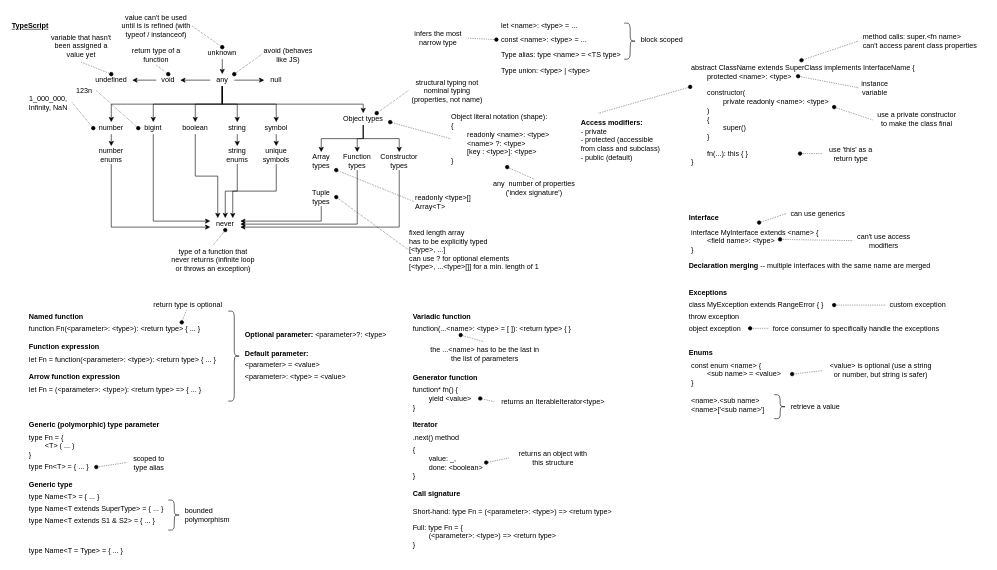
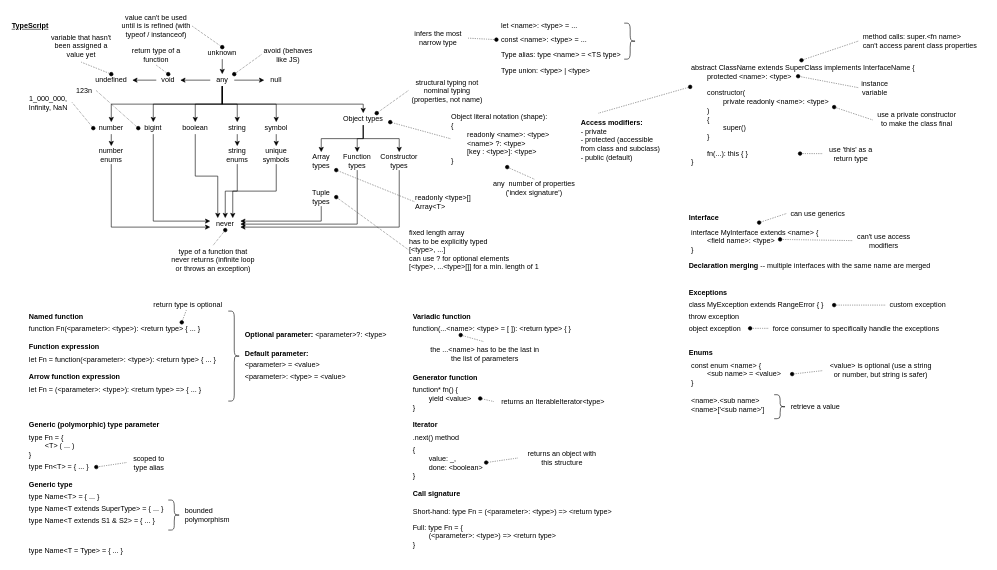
node "block scoped": removed
node "returns an object with this structure": moved (551, 458) -> (560, 458)
